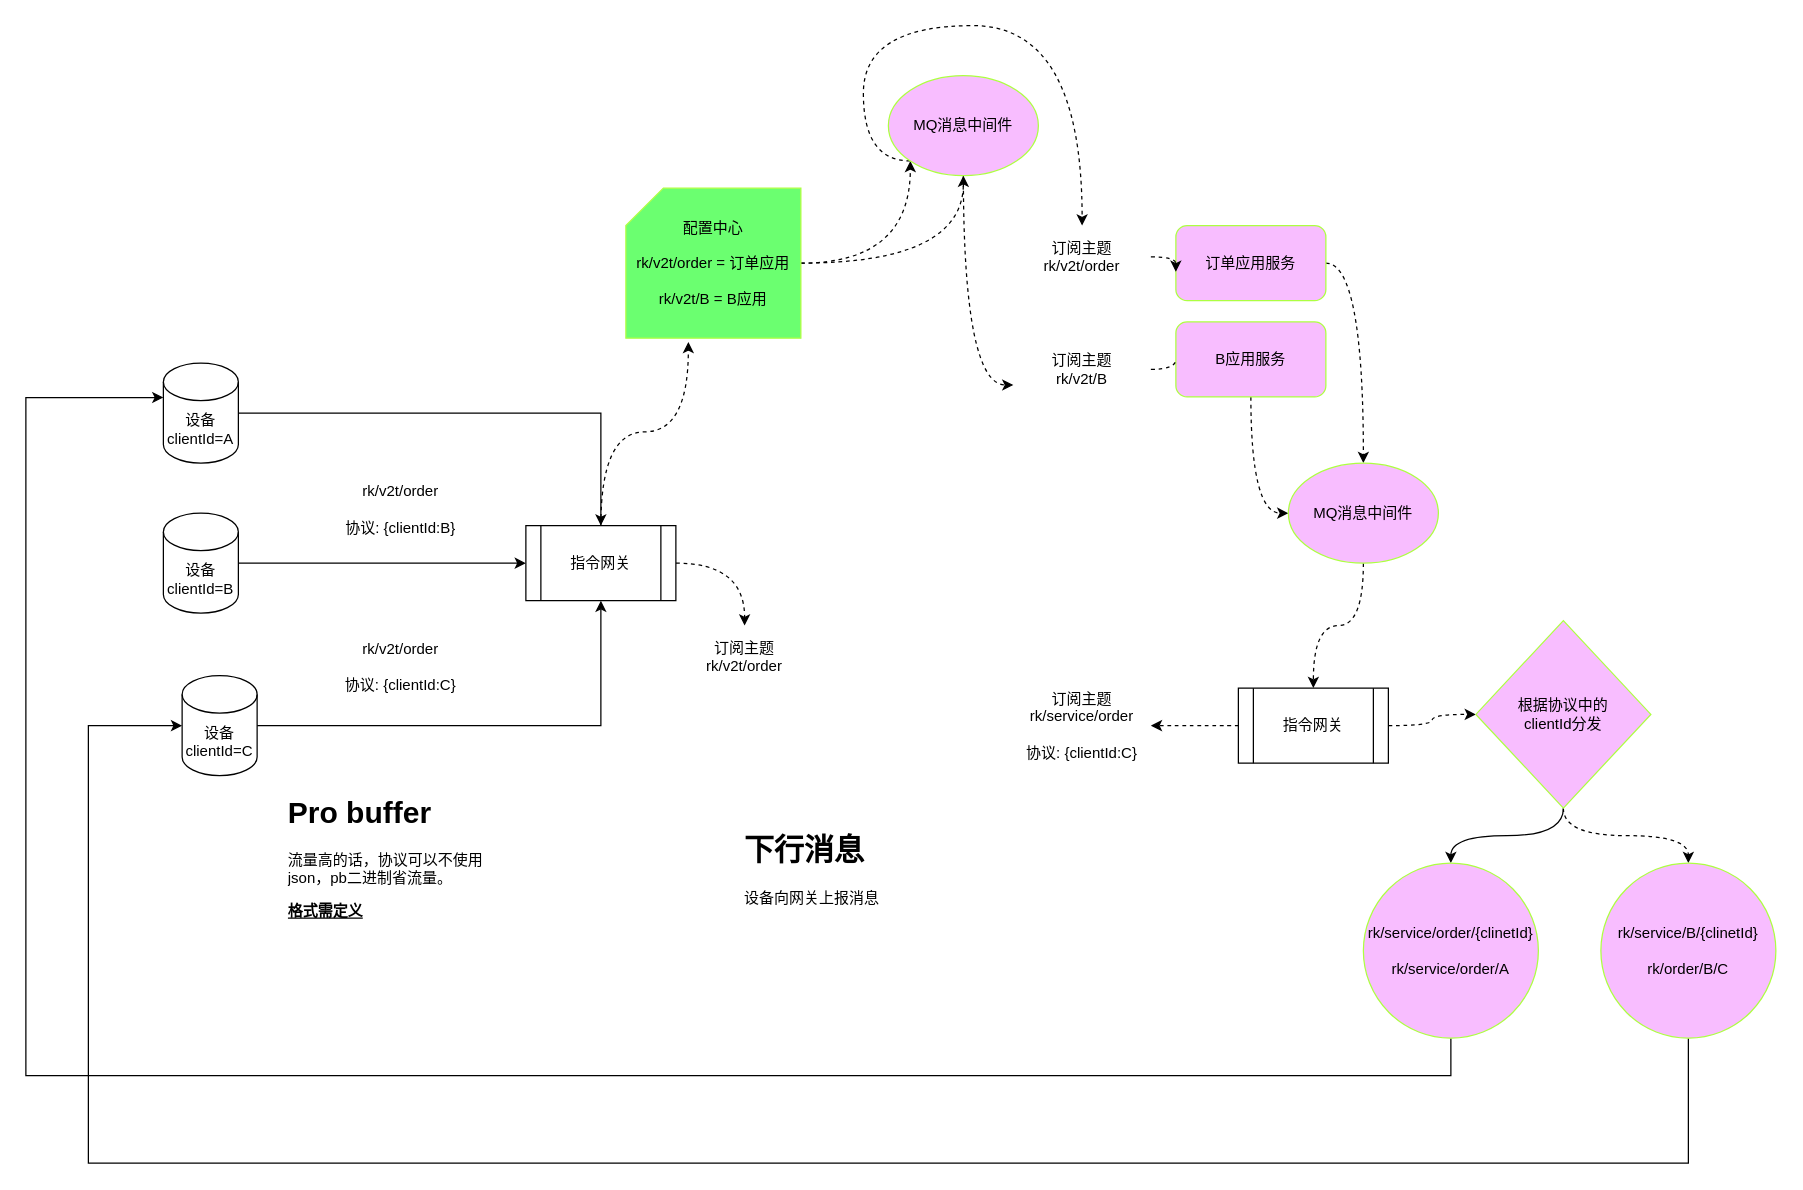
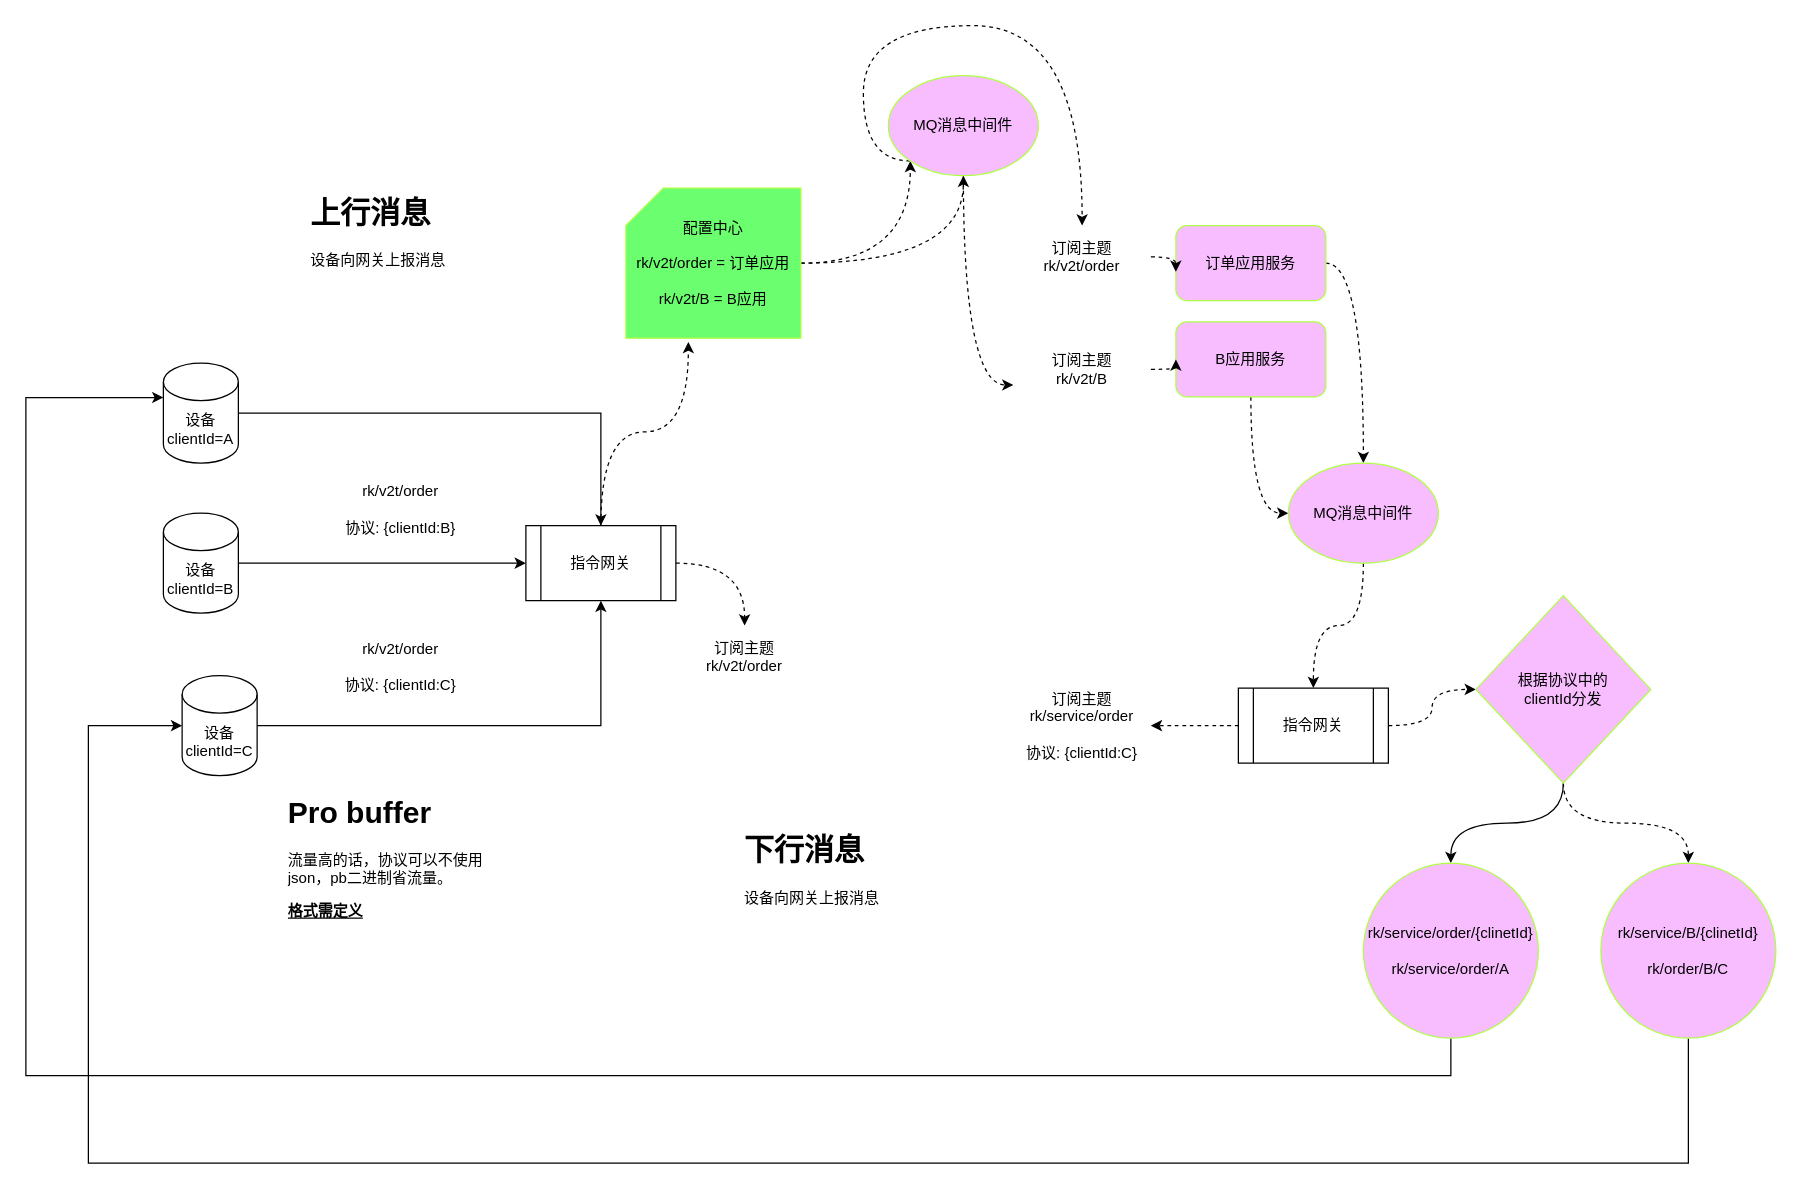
node "上行消息设备向网关上报消息": added
edge "B应用服务" -- "订阅主题 rk/v2t/B": arrowhead none -> classic
node "根据协议中的 clientId分发": moved (1563, 714) -> (1563, 689)
